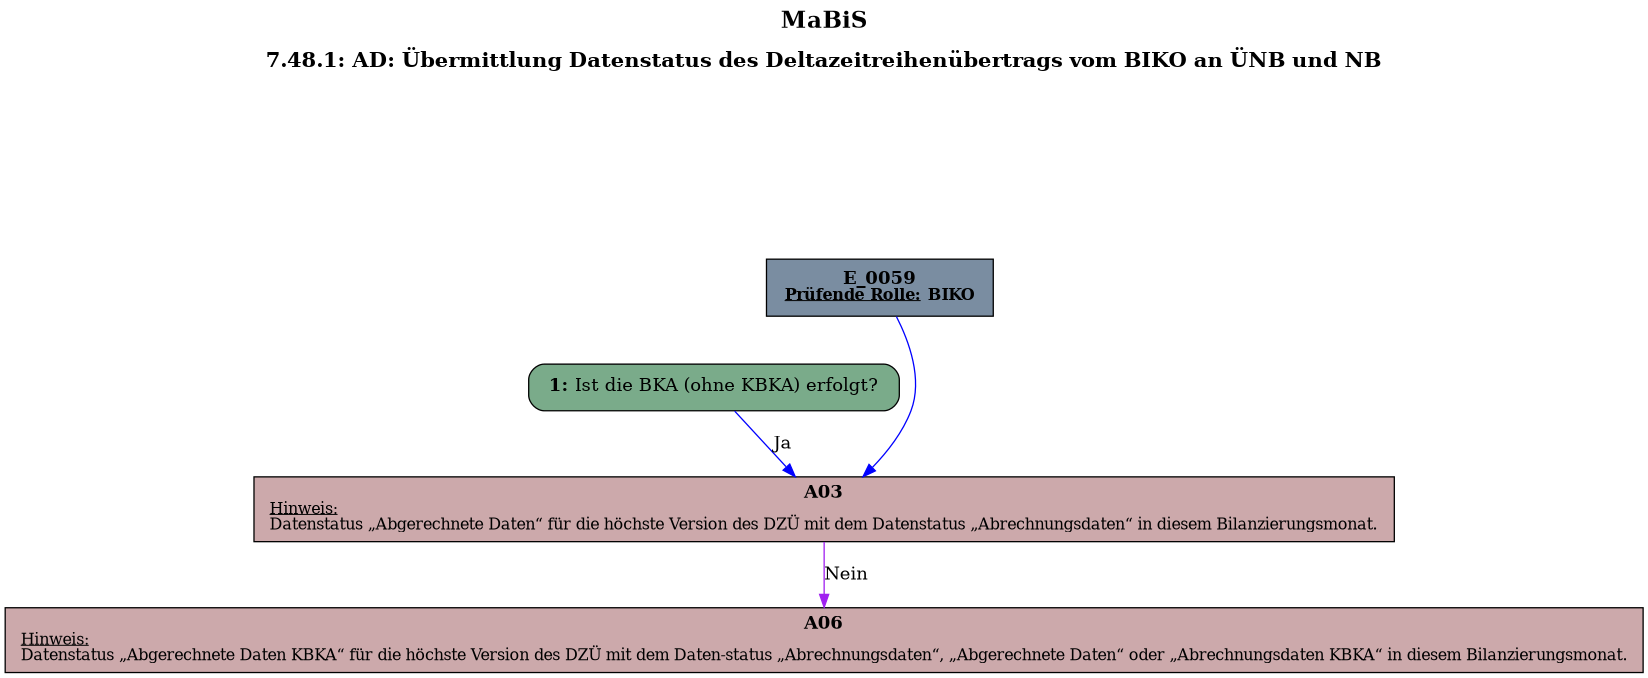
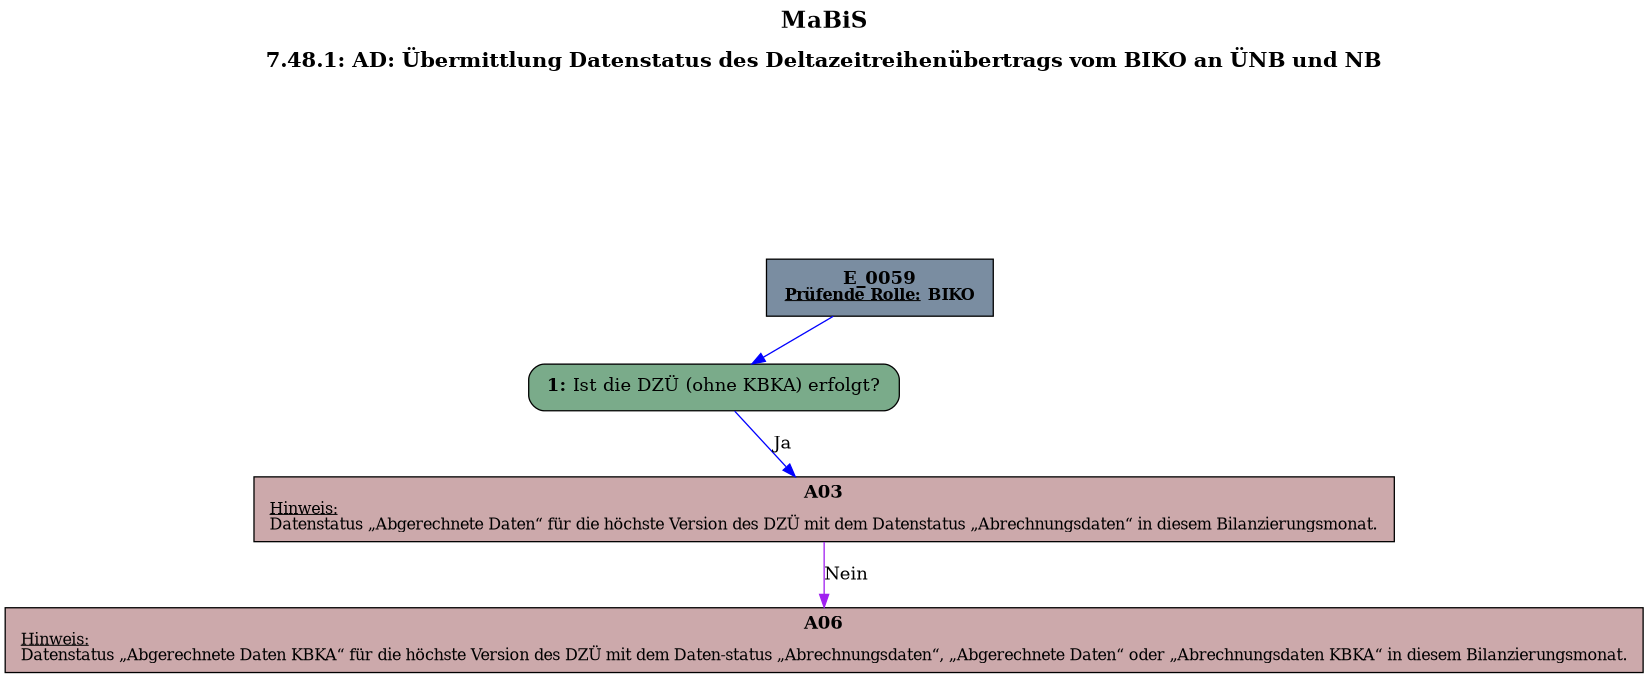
node "1:": text "Ist die BKA (ohne KBKA) erfolgt?" -> "Ist die DZÜ (ohne KBKA) erfolgt?"
edge "E_0059" -> "A03": now "E_0059" -> "1:"
